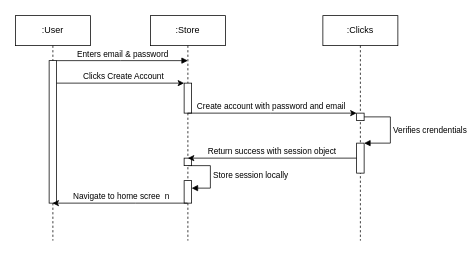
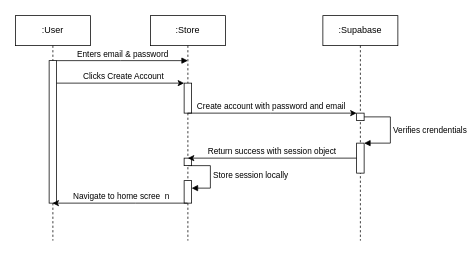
node ":Clicks": label ":Clicks" -> ":Supabase"
